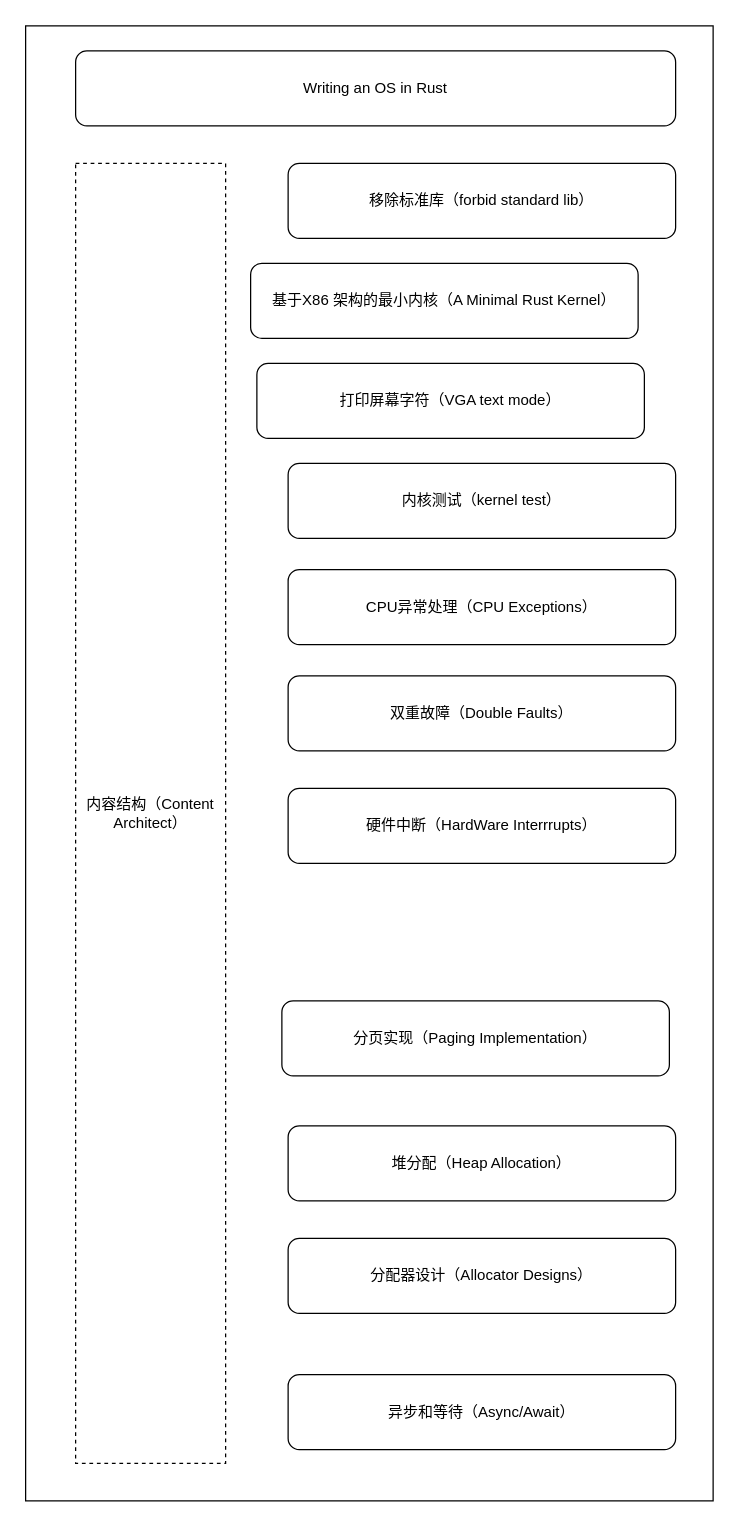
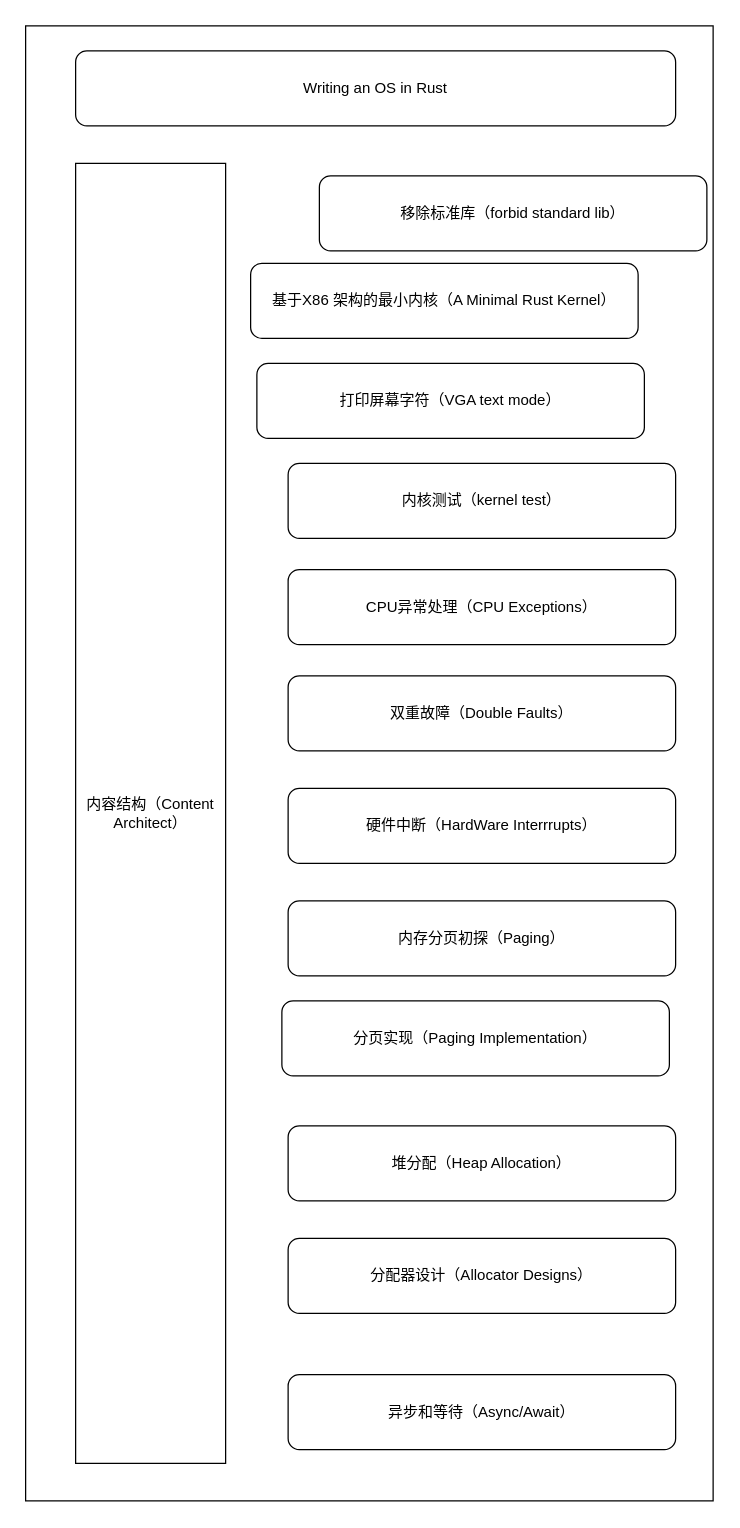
node "移除标准库（forbid standard lib）": moved (482, 201) -> (513, 213)
node "内容结构（Content Architect）": style dashed -> solid
node "内存分页初探（Paging）": added
